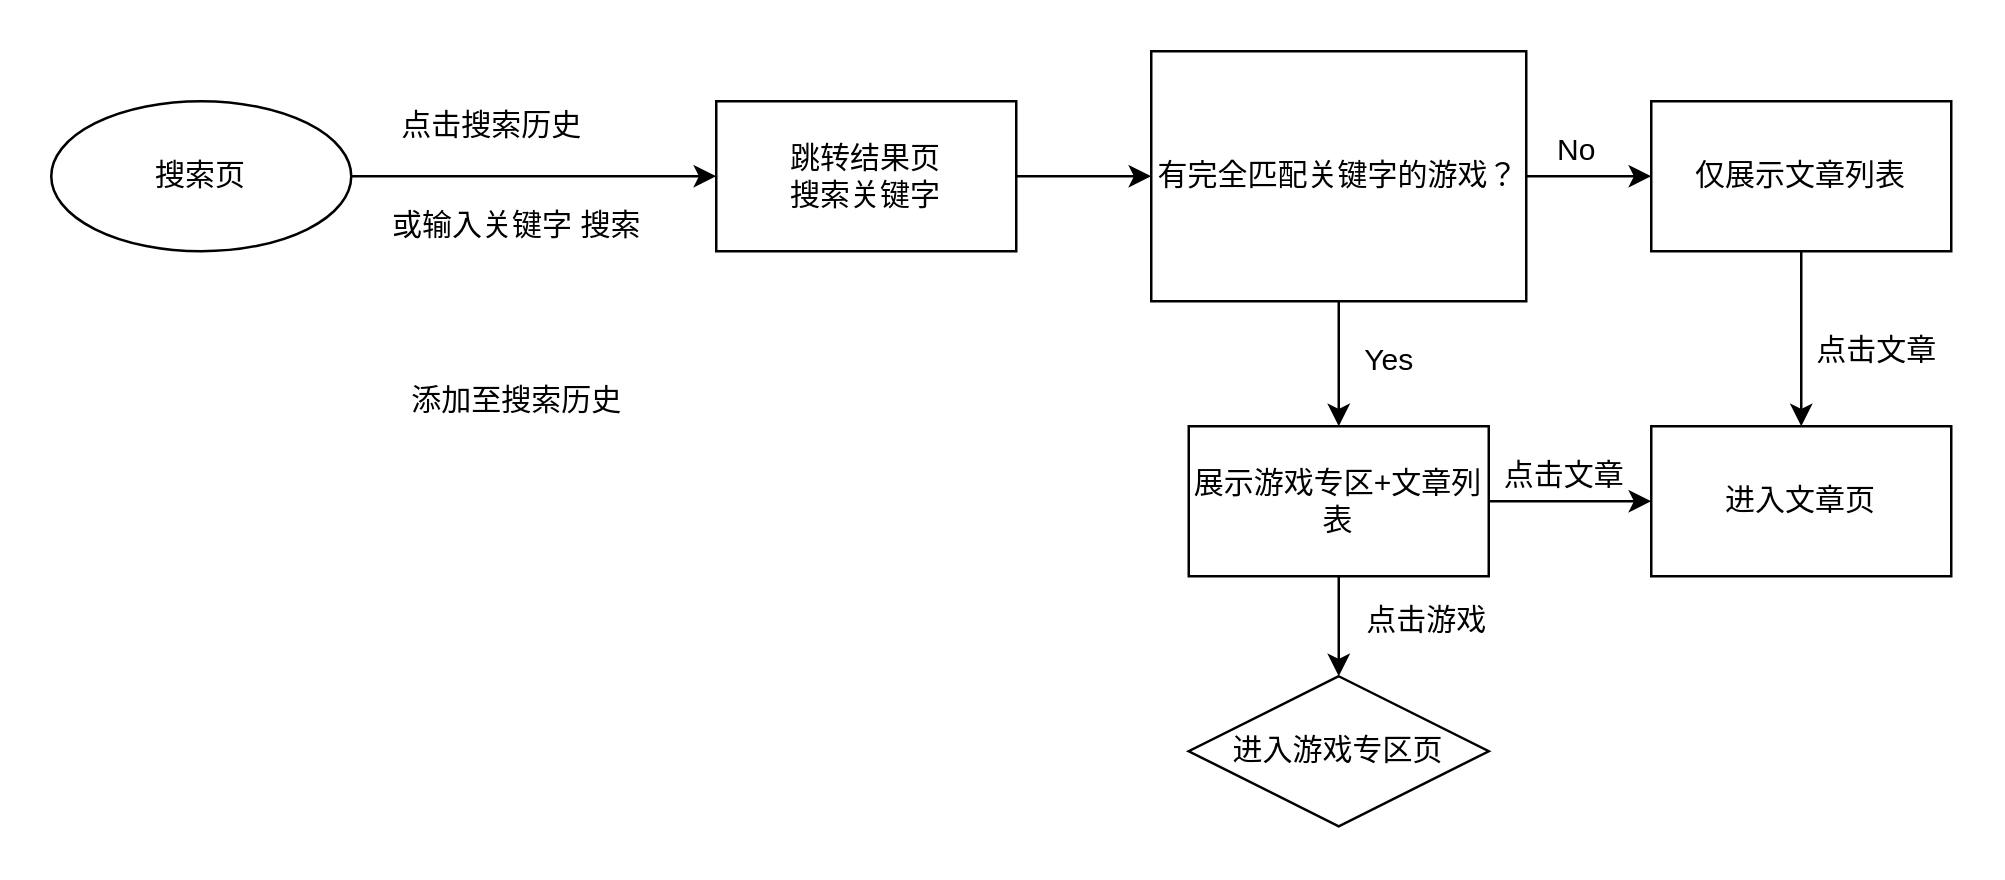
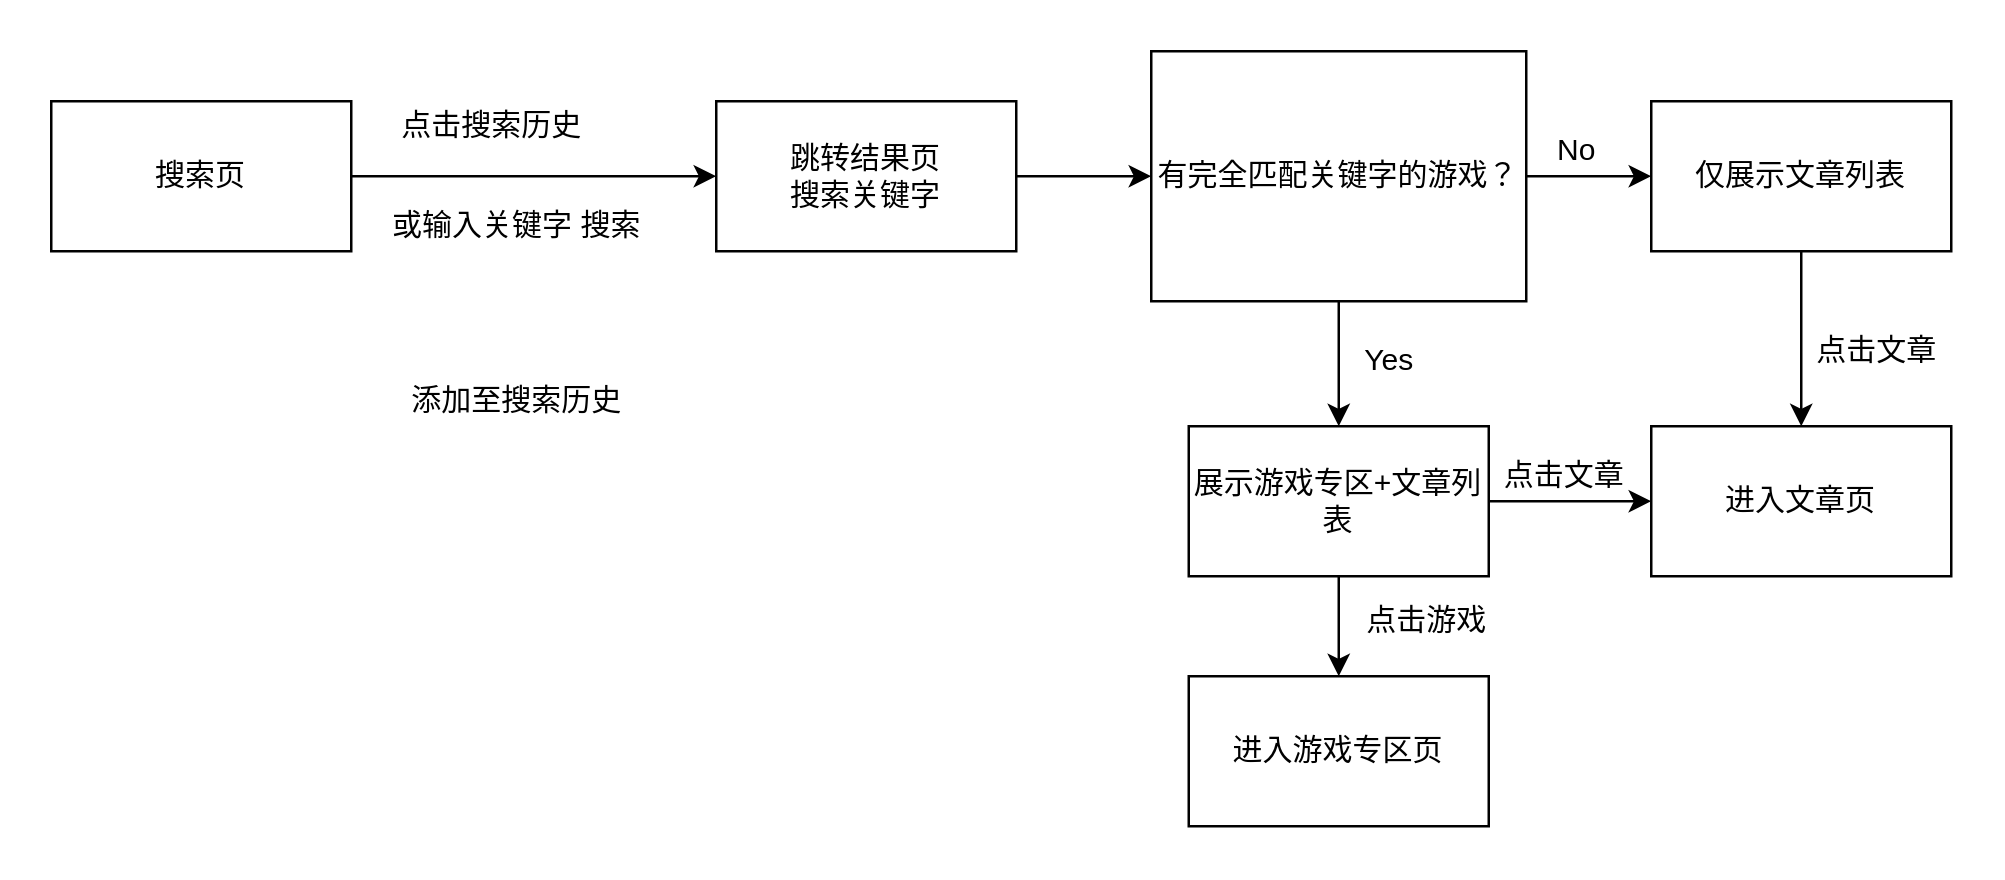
node "搜索页": shape ellipse -> rectangle
node "进入游戏专区页": shape diamond -> rectangle
